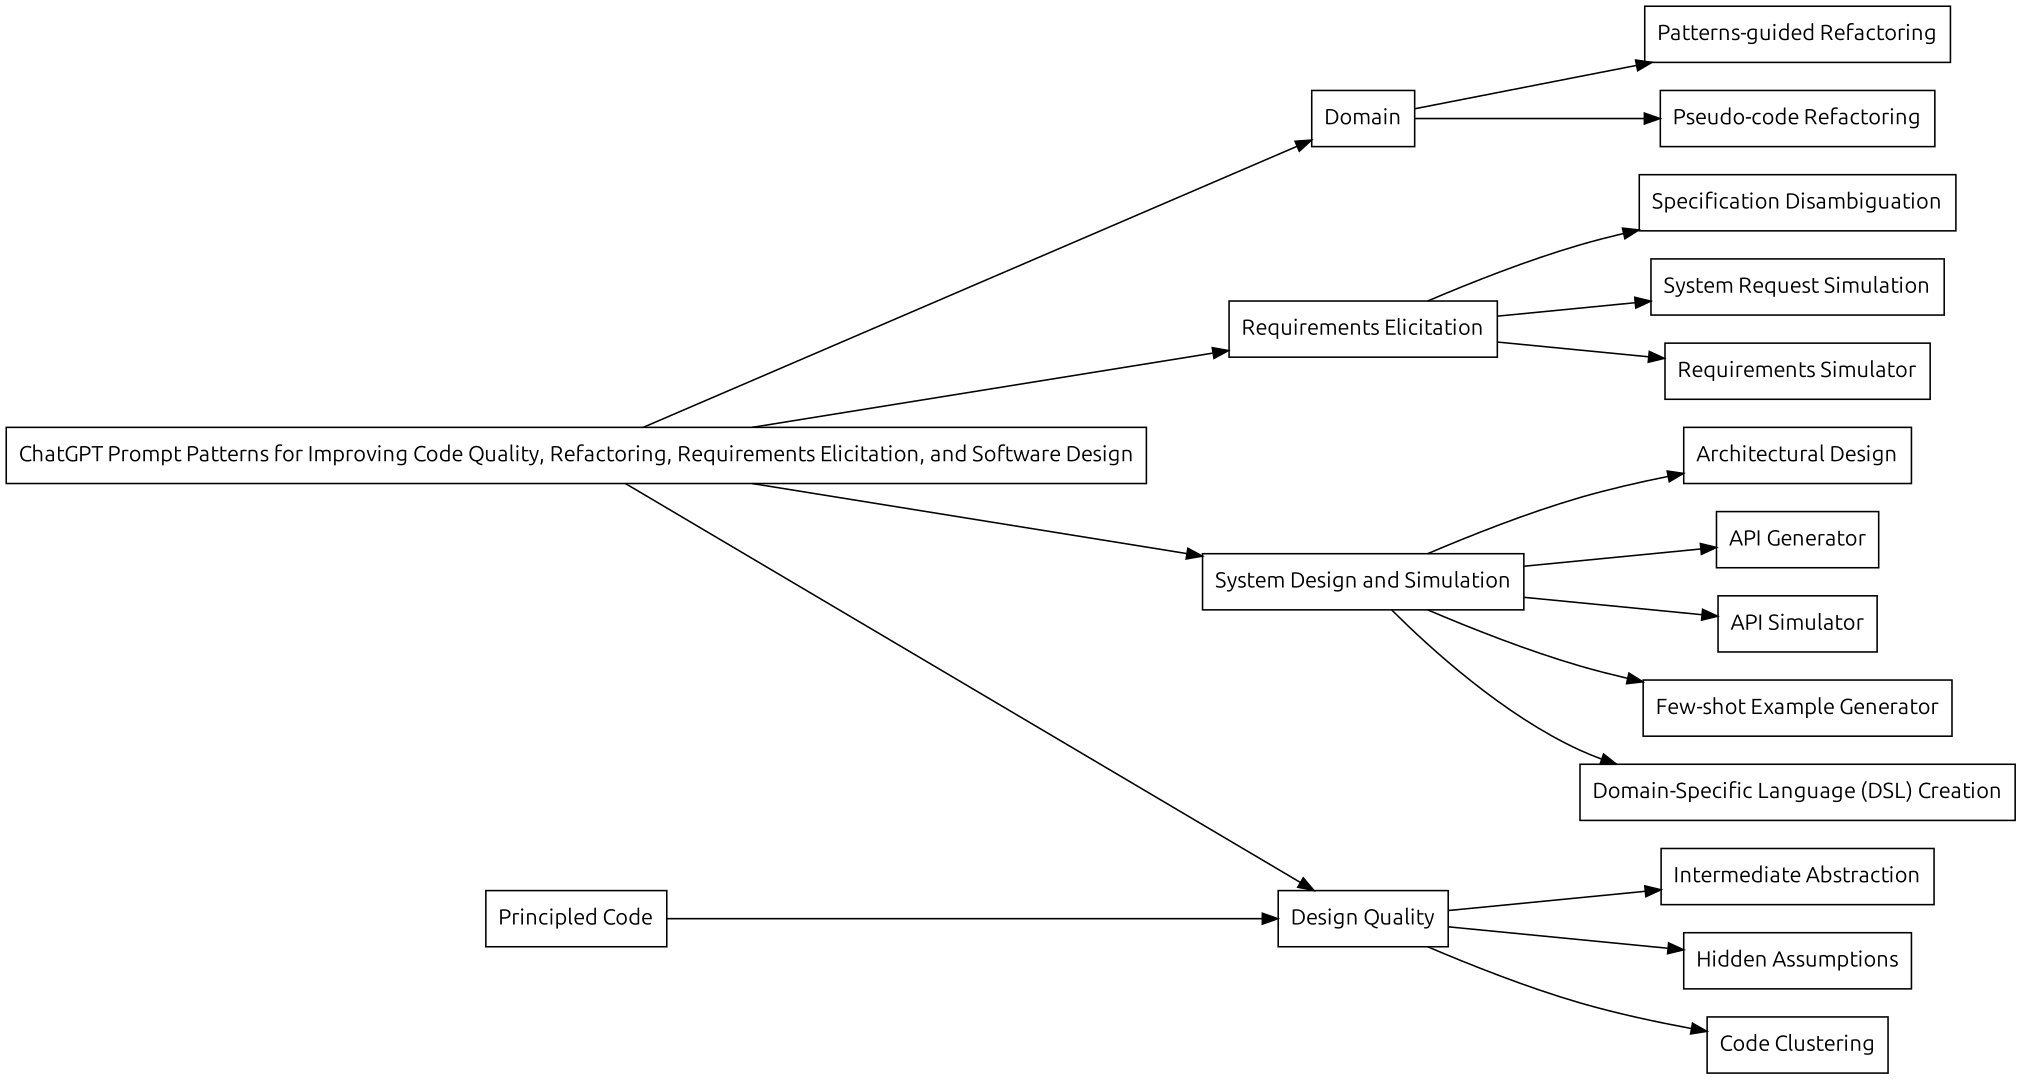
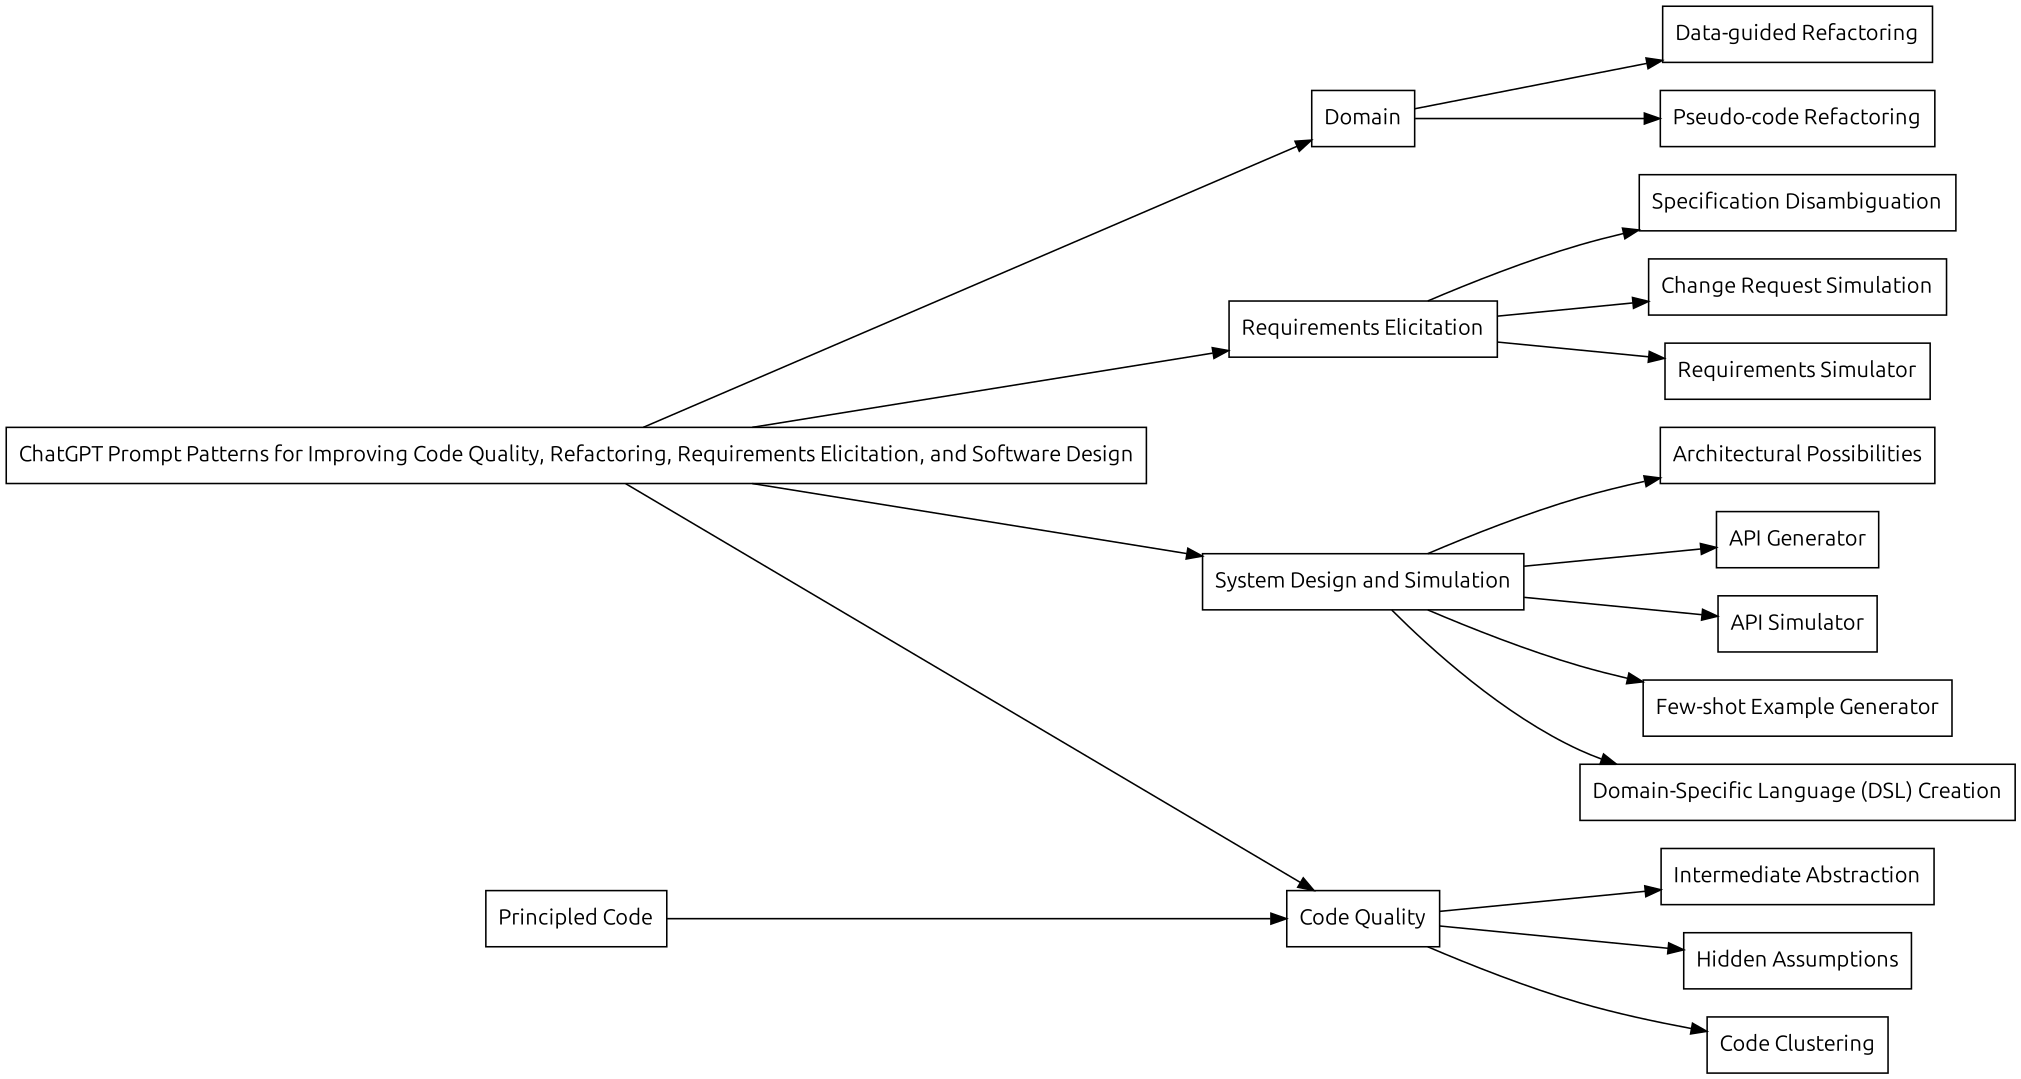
node "Patterns-guided Refactoring": label "Patterns-guided Refactoring" -> "Data-guided Refactoring"
node "System Request Simulation": label "System Request Simulation" -> "Change Request Simulation"
node "Architectural Design": label "Architectural Design" -> "Architectural Possibilities"
node "Design Quality": label "Design Quality" -> "Code Quality"
